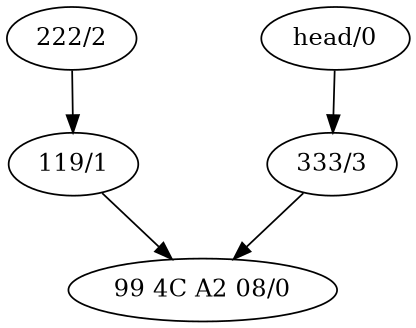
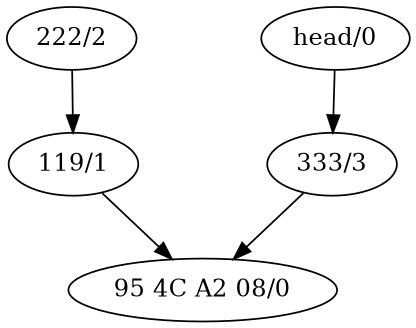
node "99 4C A2 08/0": label "99 4C A2 08/0" -> "95 4C A2 08/0"
